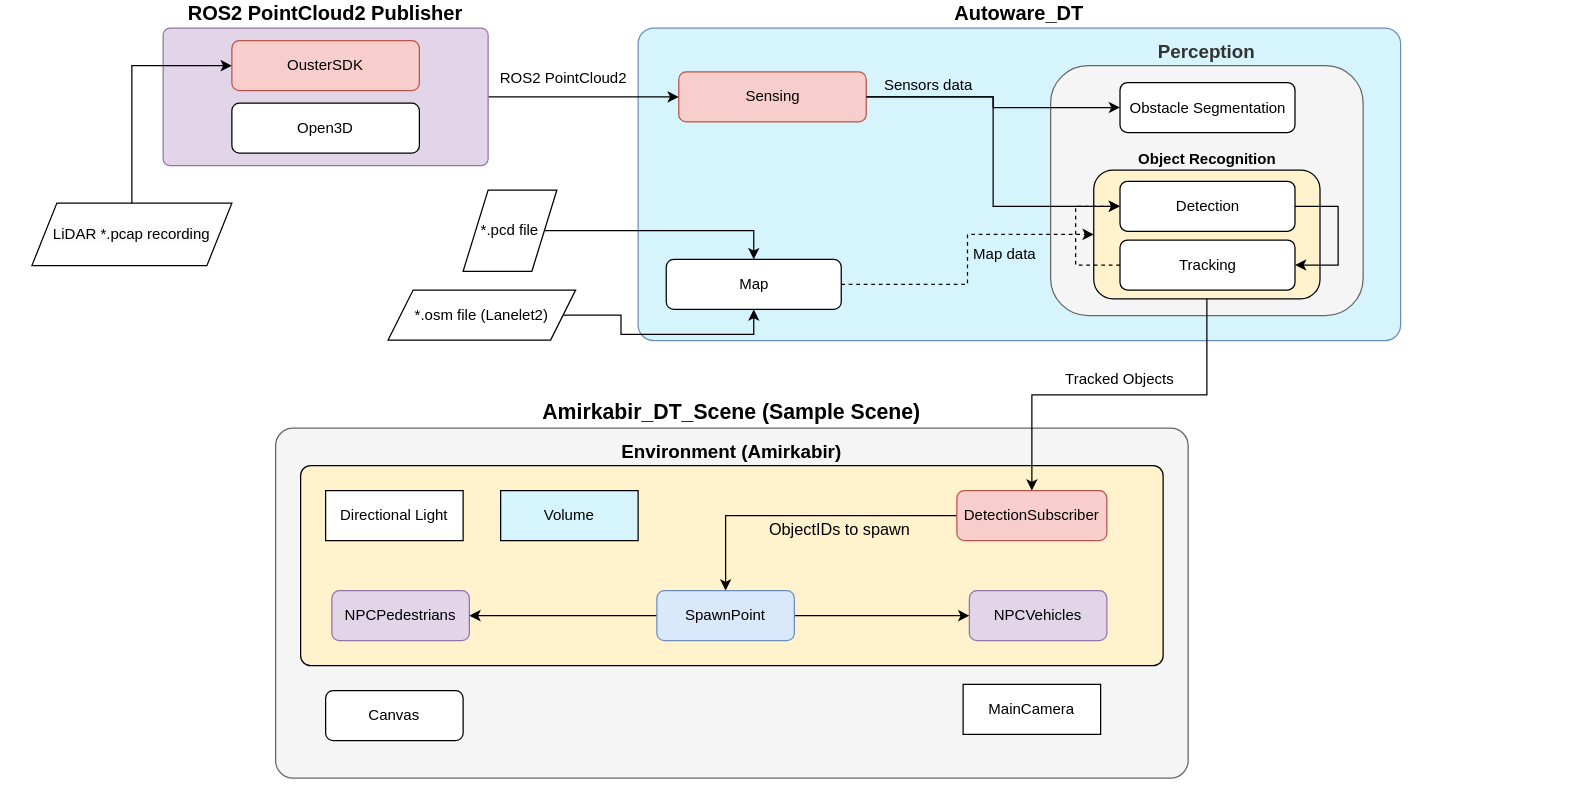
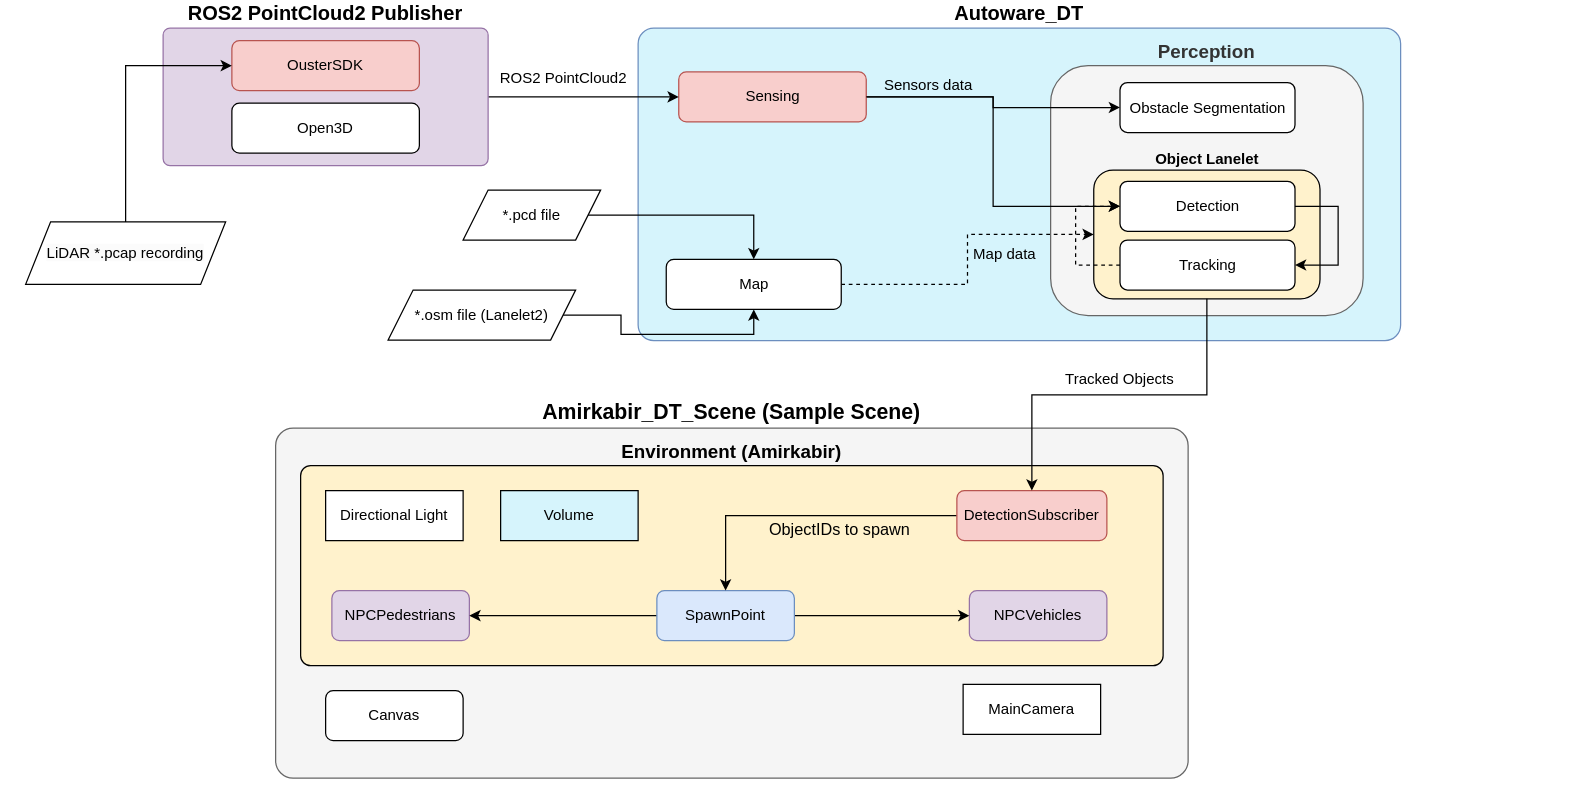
node "Object Recognition": label "Object Recognition" -> "Object Lanelet"
node "*.pcd file": size 94x81 -> 138x50
node "LiDAR *.pcap recording": moved (132, 234) -> (126, 253)
